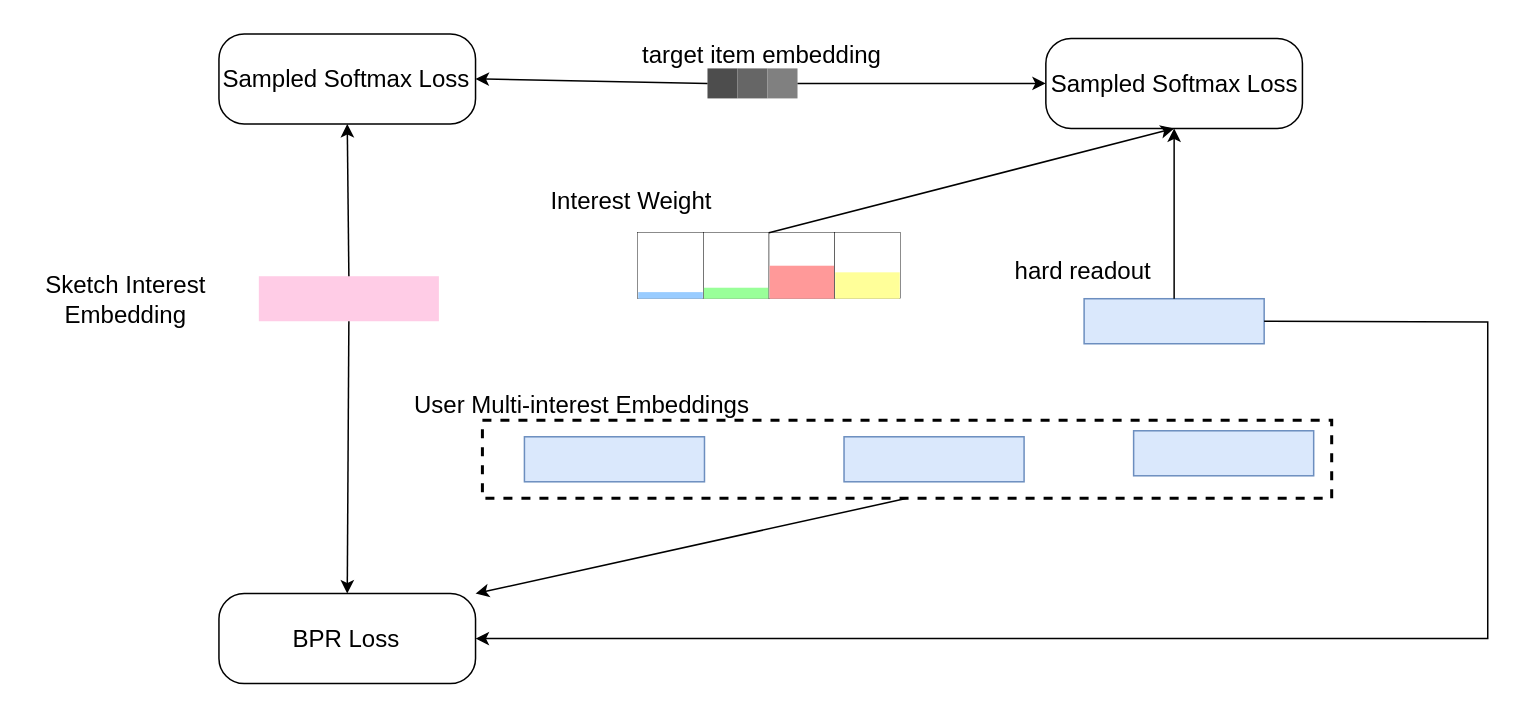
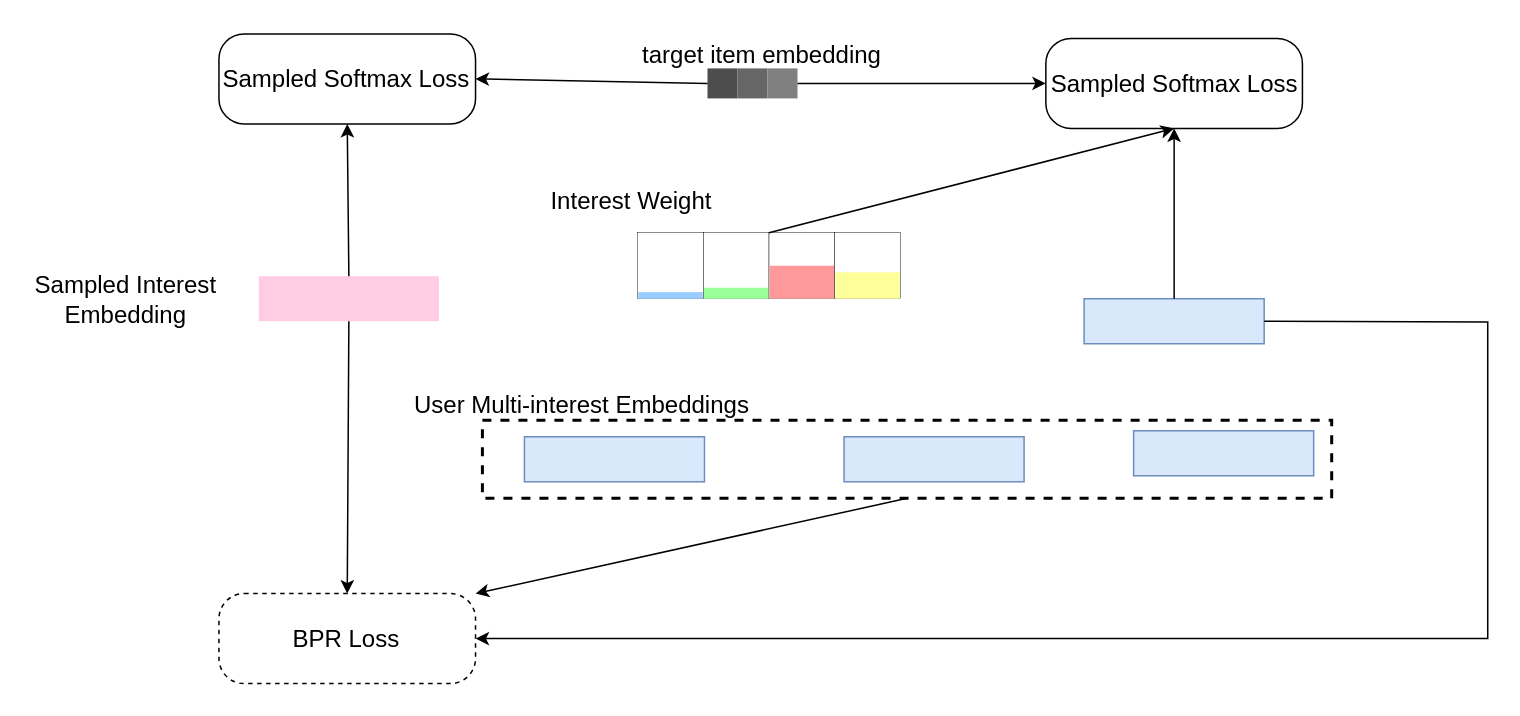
node "hard readout": removed
node "Sketch Interest Embedding": label "Sketch Interest Embedding" -> "Sampled Interest Embedding"
node "BPR Loss": style solid -> dashed
